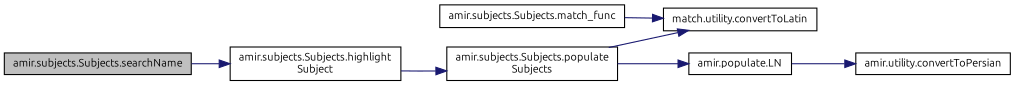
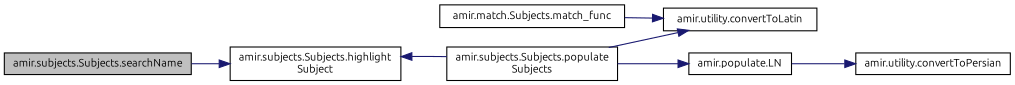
node "amir.subjects.Subjects.match_func": label "amir.subjects.Subjects.match_func" -> "amir.match.Subjects.match_func"
node "match.utility.convertToLatin": label "match.utility.convertToLatin" -> "amir.utility.convertToLatin"
edge "amir.subjects.Subjects.highlight Subject" -> "amir.subjects.Subjects.populate Subjects": reversed
